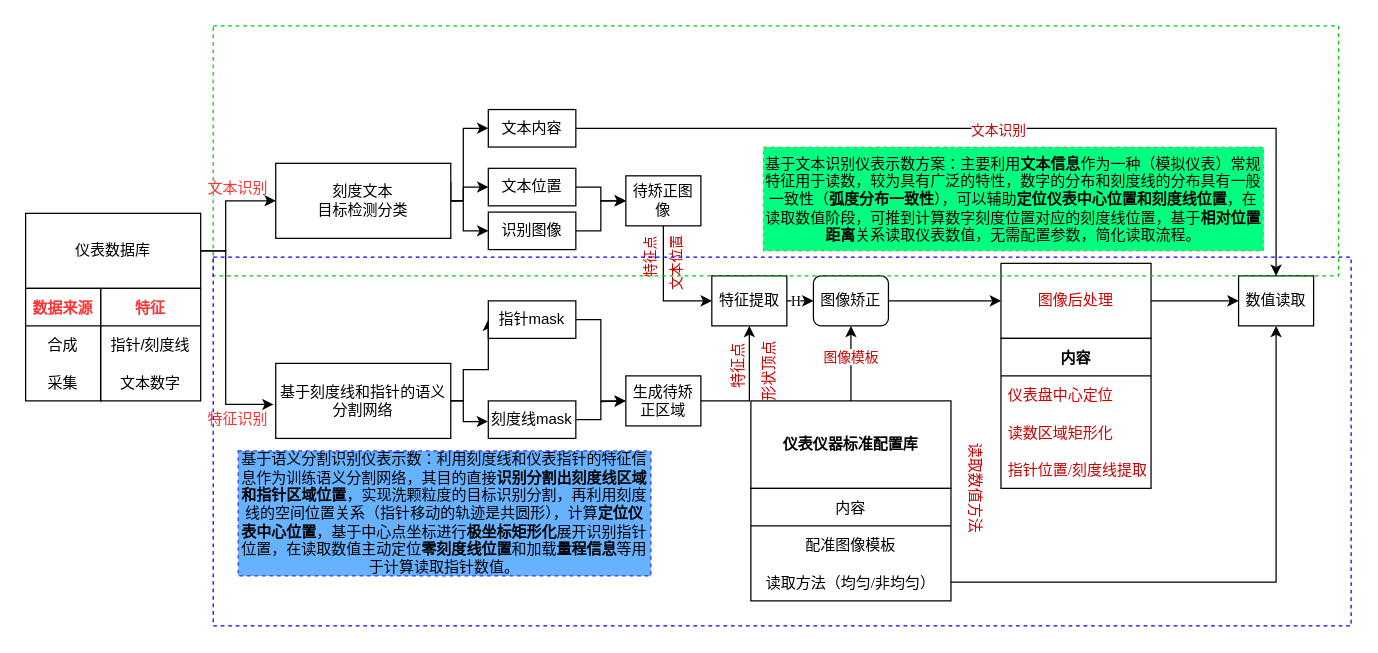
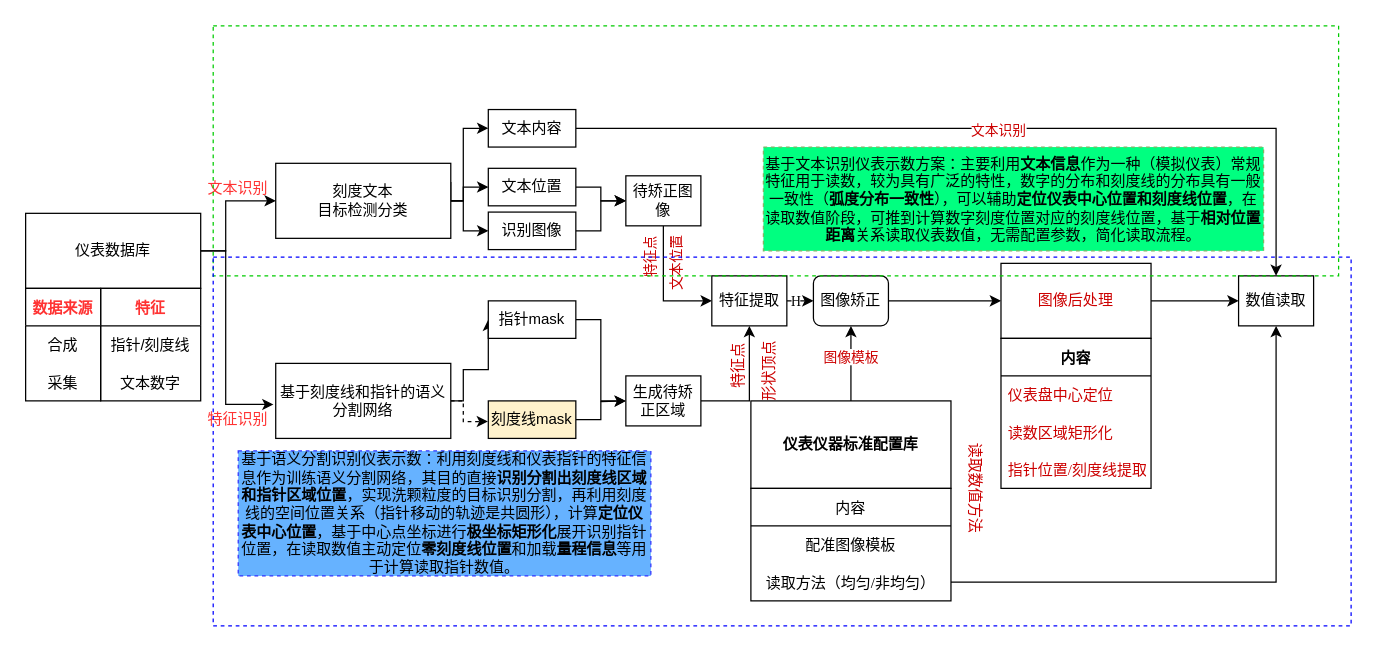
edge "基于刻度线和指针的语义分割网络" -> "刻度线mask": style solid -> dashed
node "刻度线mask": fillcolor #ffffff -> #fff2cc
